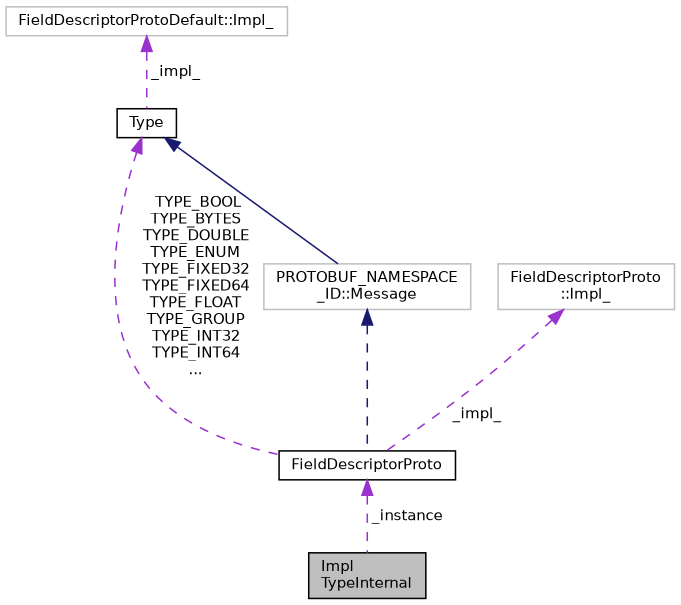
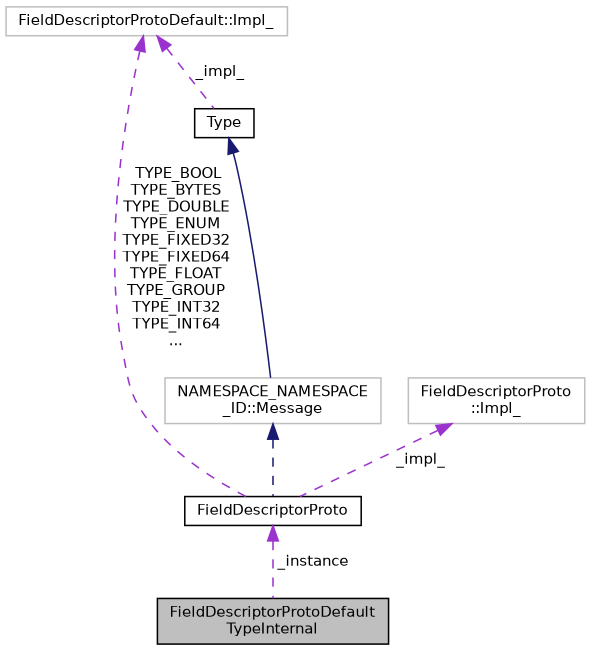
node "PROTOBUF_NAMESPACE _ID::Message": label "PROTOBUF_NAMESPACE _ID::Message" -> "NAMESPACE_NAMESPACE _ID::Message"
edge "FieldDescriptorProto" -> "Type": now "FieldDescriptorProto" -> "FieldDescriptorProtoDefault::Impl_"
node "Impl TypeInternal": label "Impl TypeInternal" -> "FieldDescriptorProtoDefault TypeInternal"
